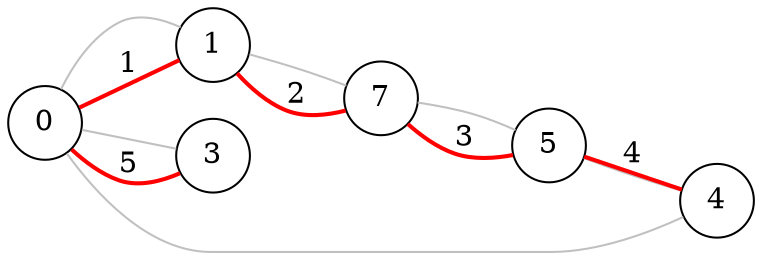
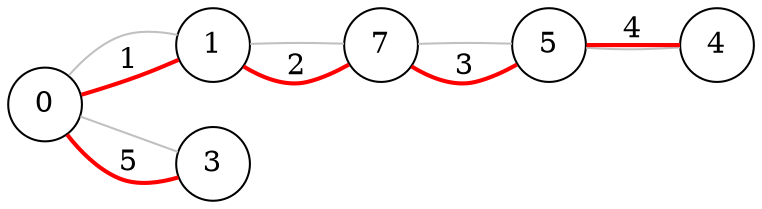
edge "0" -- "4": removed
